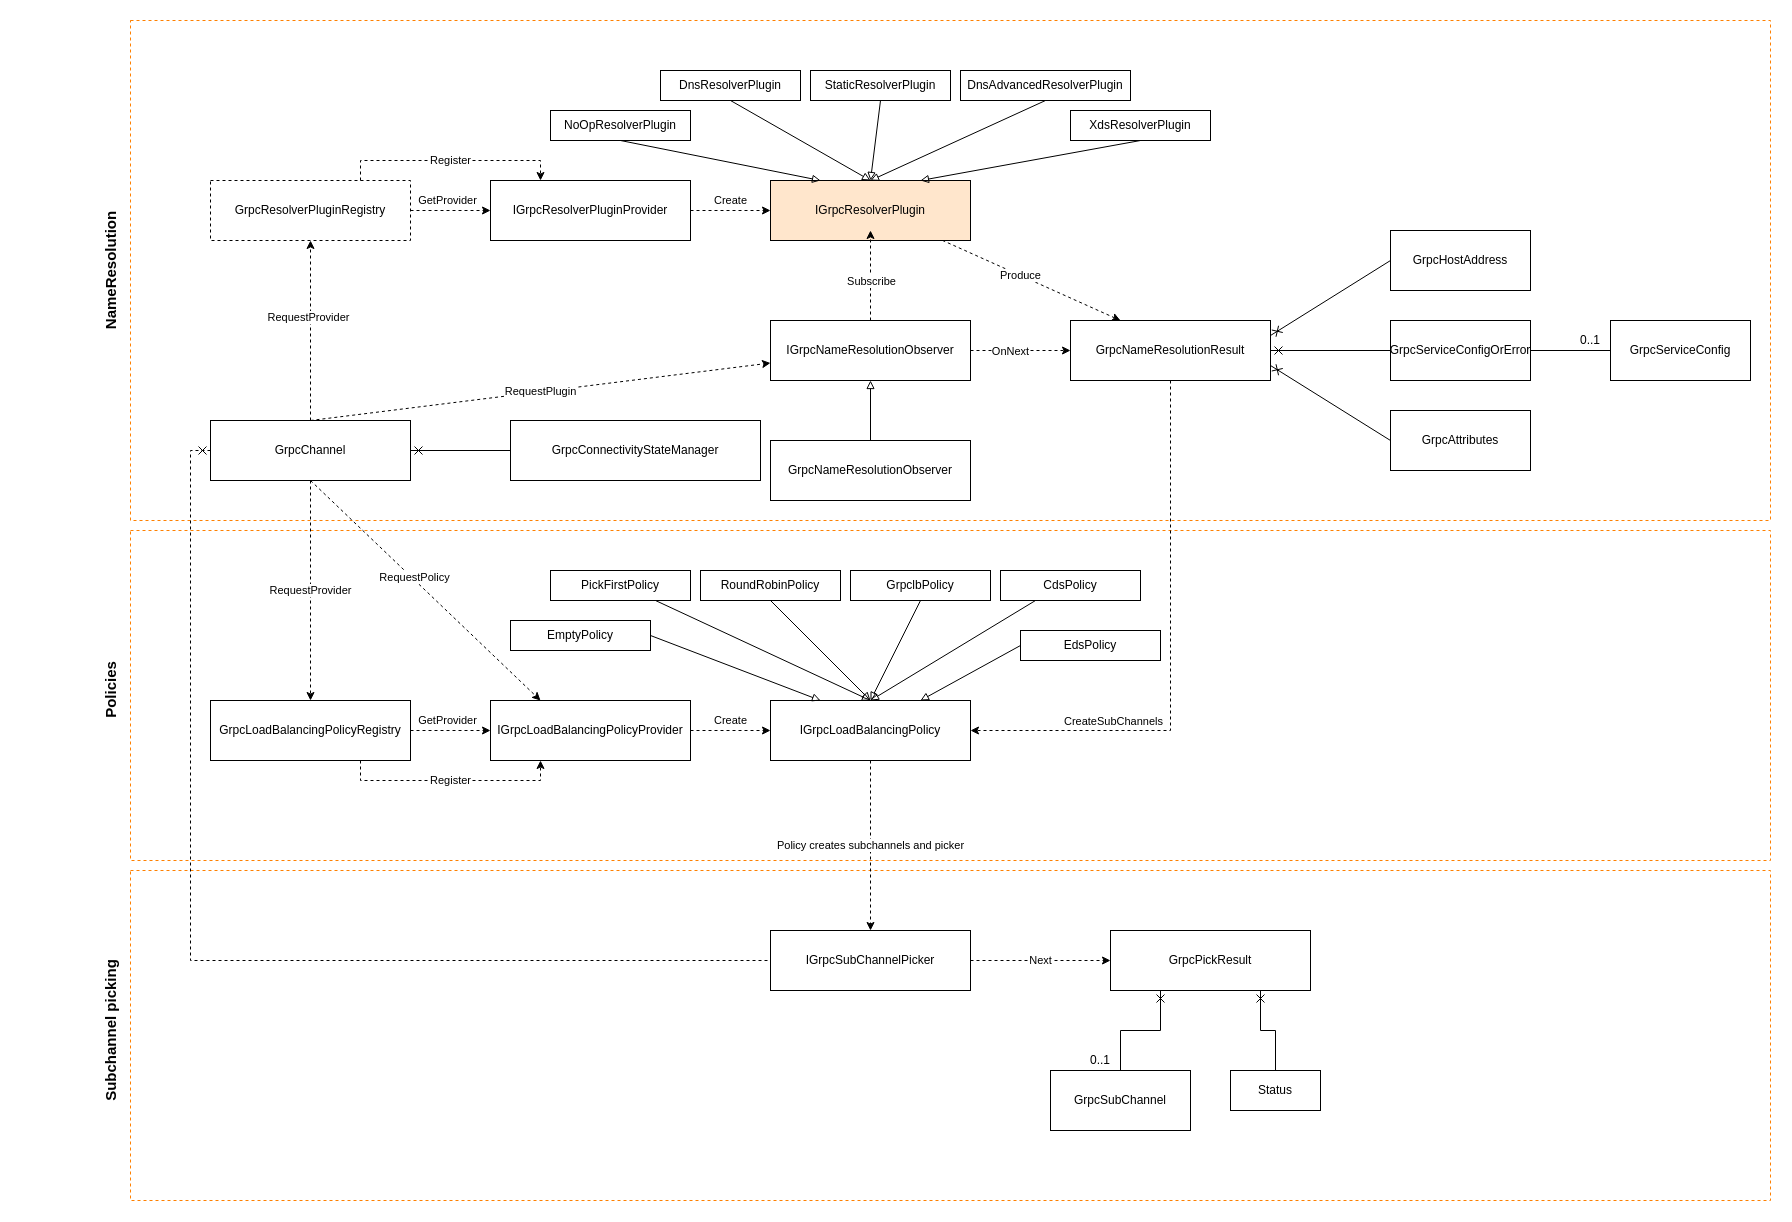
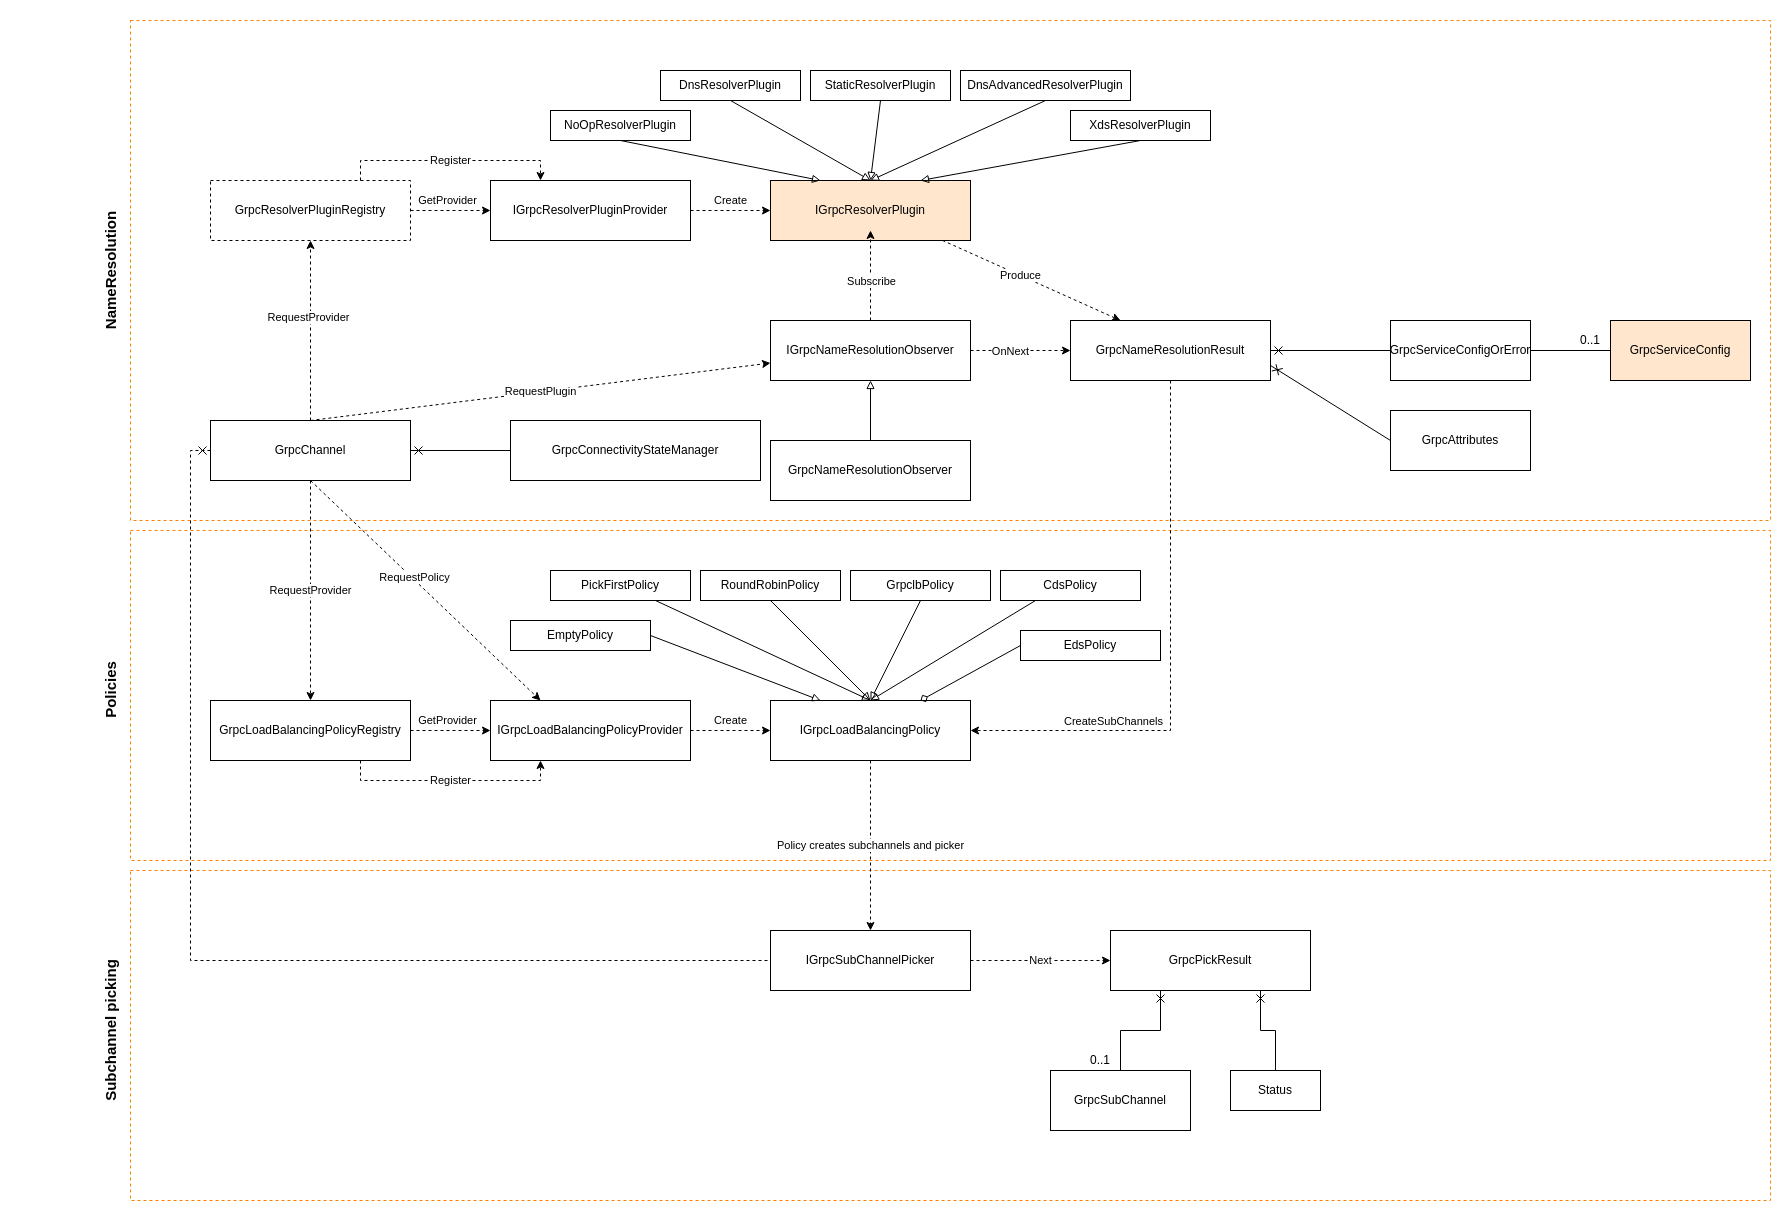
node "GrpcHostAddress": removed
edge "GrpcHostAddress" -> "GrpcNameResolutionResult": removed
node "GrpcServiceConfig": fillcolor #ffffff -> #ffe6cc
edge "EdsPolicy" -> "IGrpcLoadBalancingPolicy": arrowhead block -> diamond
